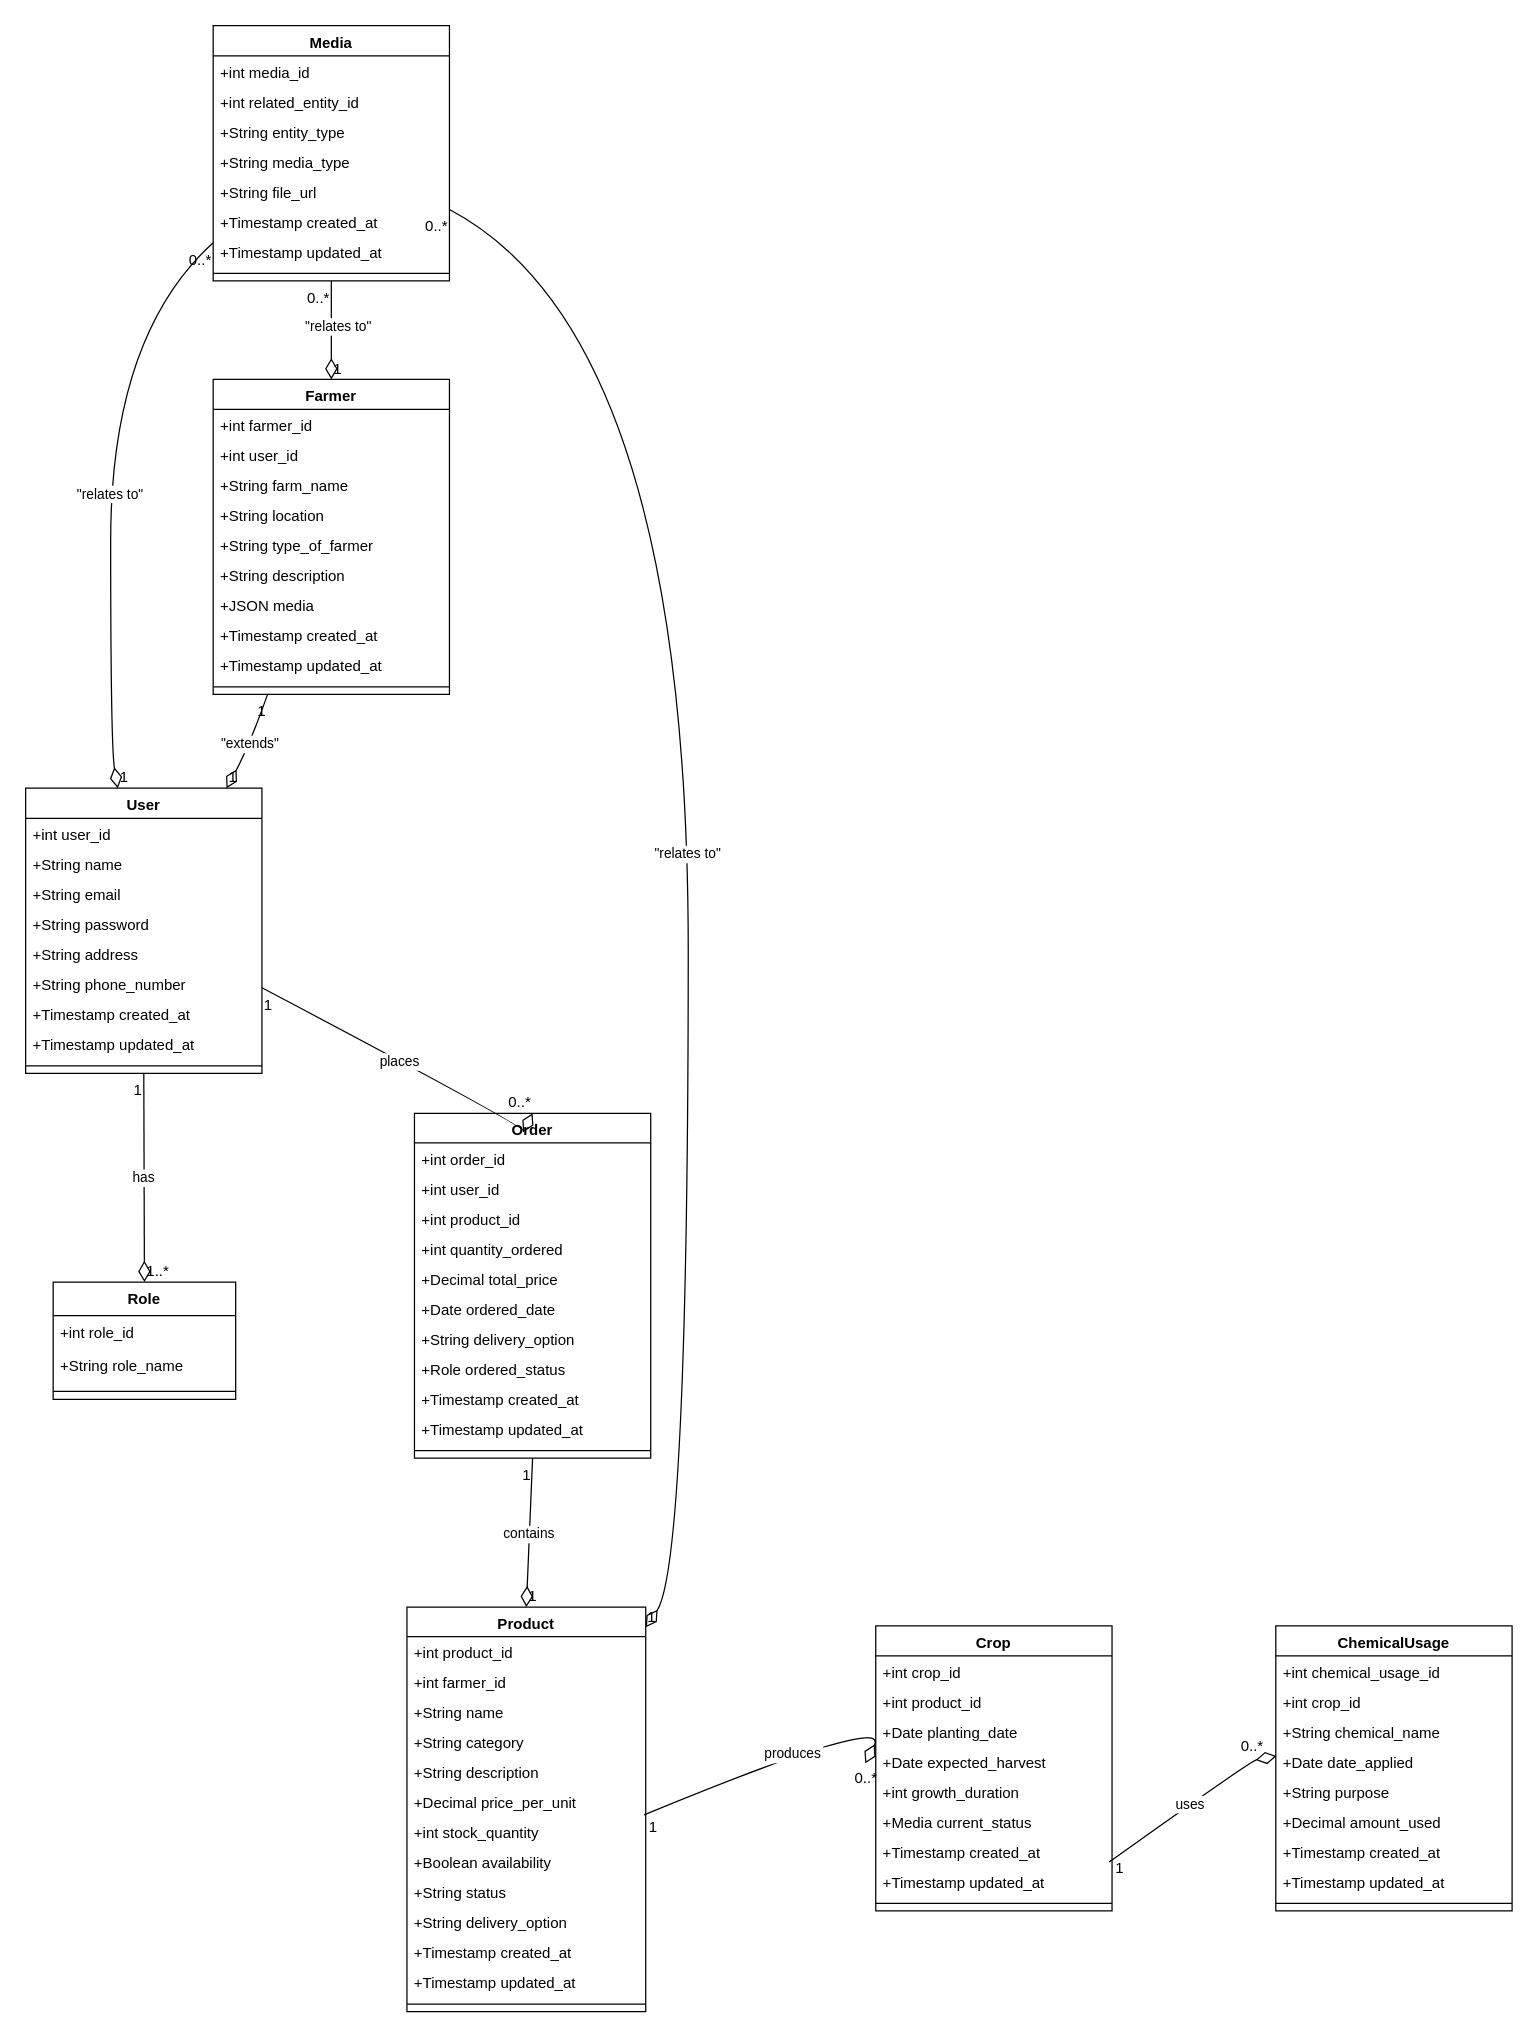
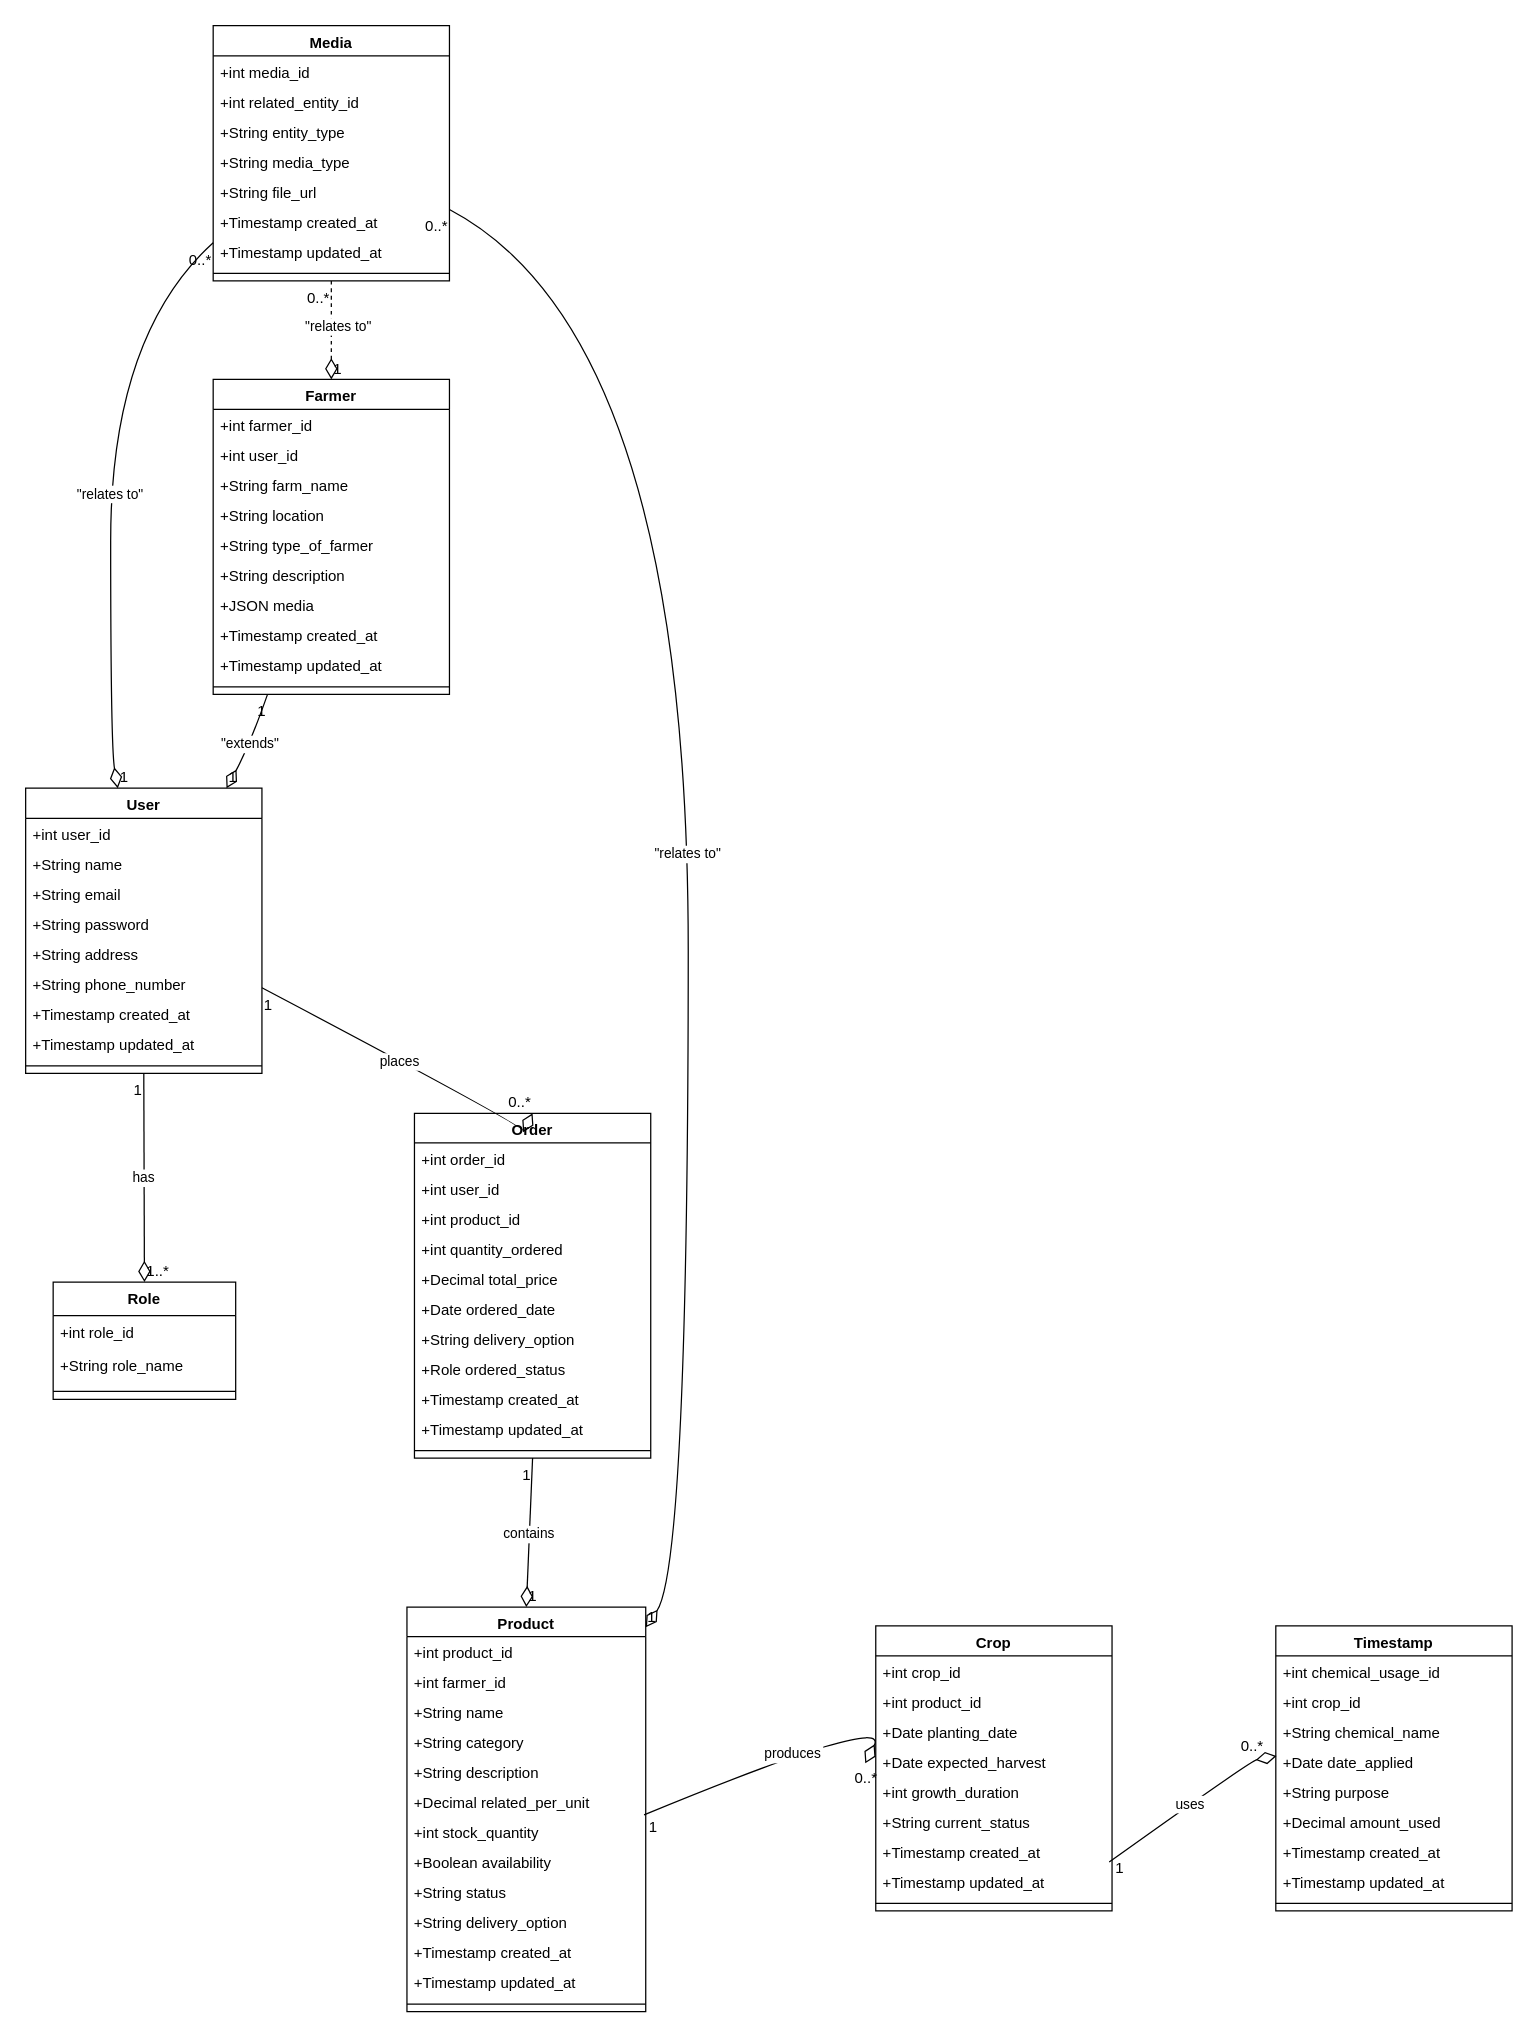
edge "Media" -> "Farmer": style solid -> dashed
node "ChemicalUsage": label "ChemicalUsage" -> "Timestamp"
node "+Decimal price_per_unit": label "+Decimal price_per_unit" -> "+Decimal related_per_unit"
node "+Media current_status": label "+Media current_status" -> "+String current_status"
